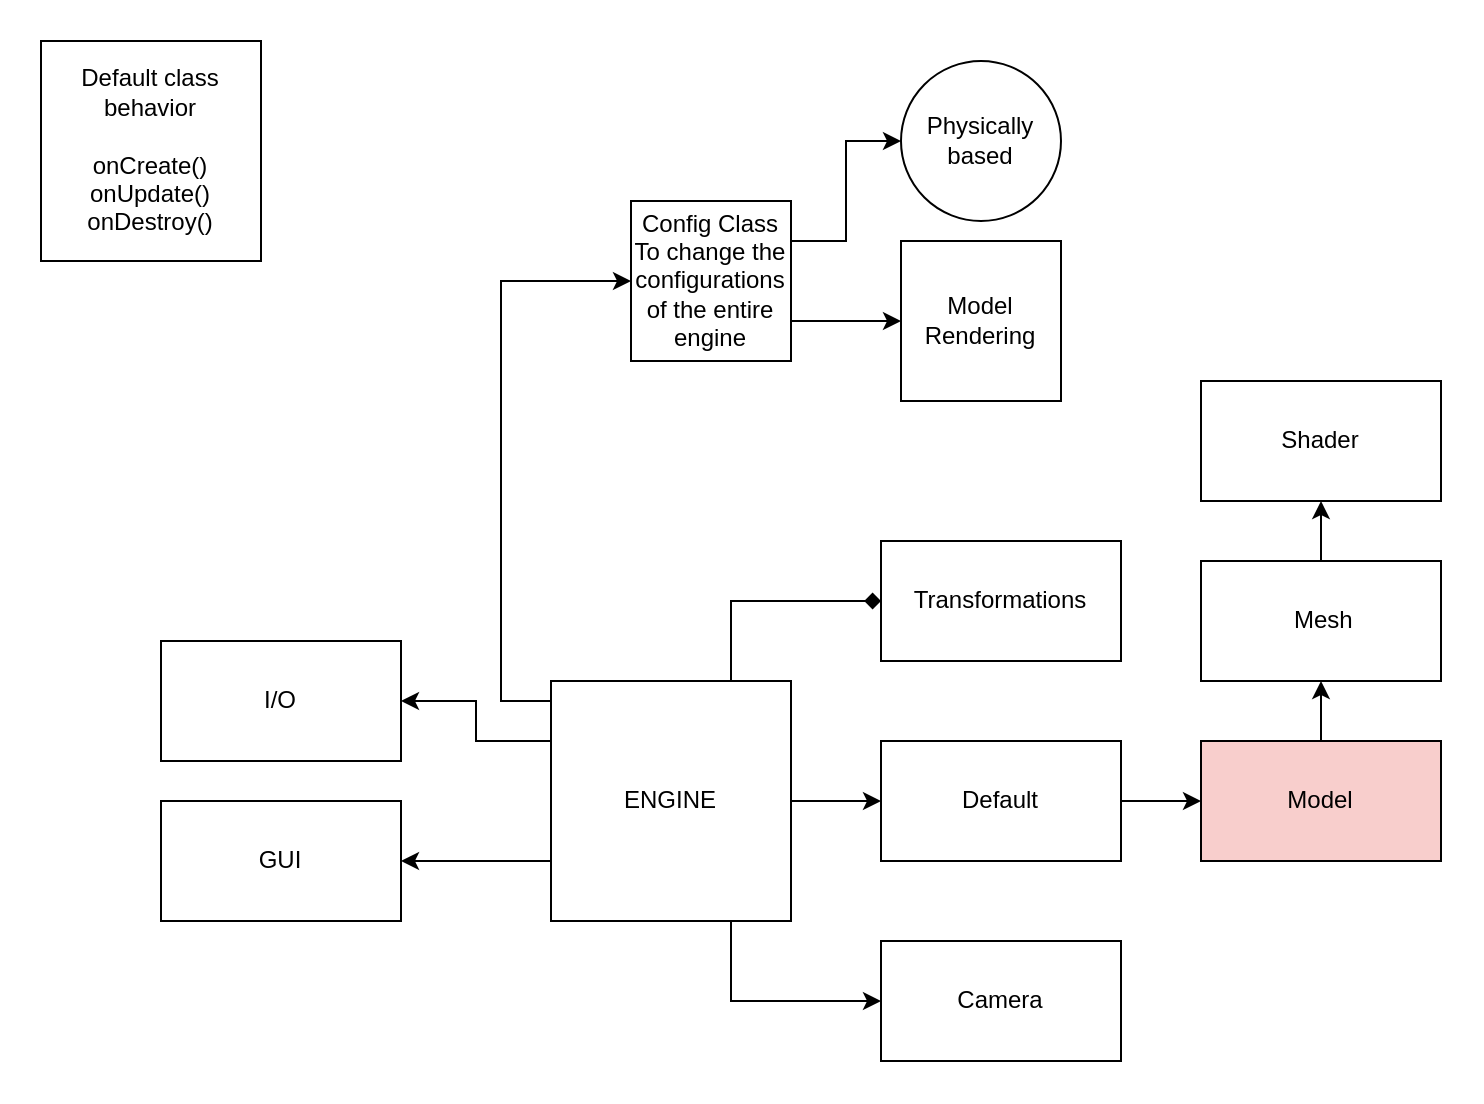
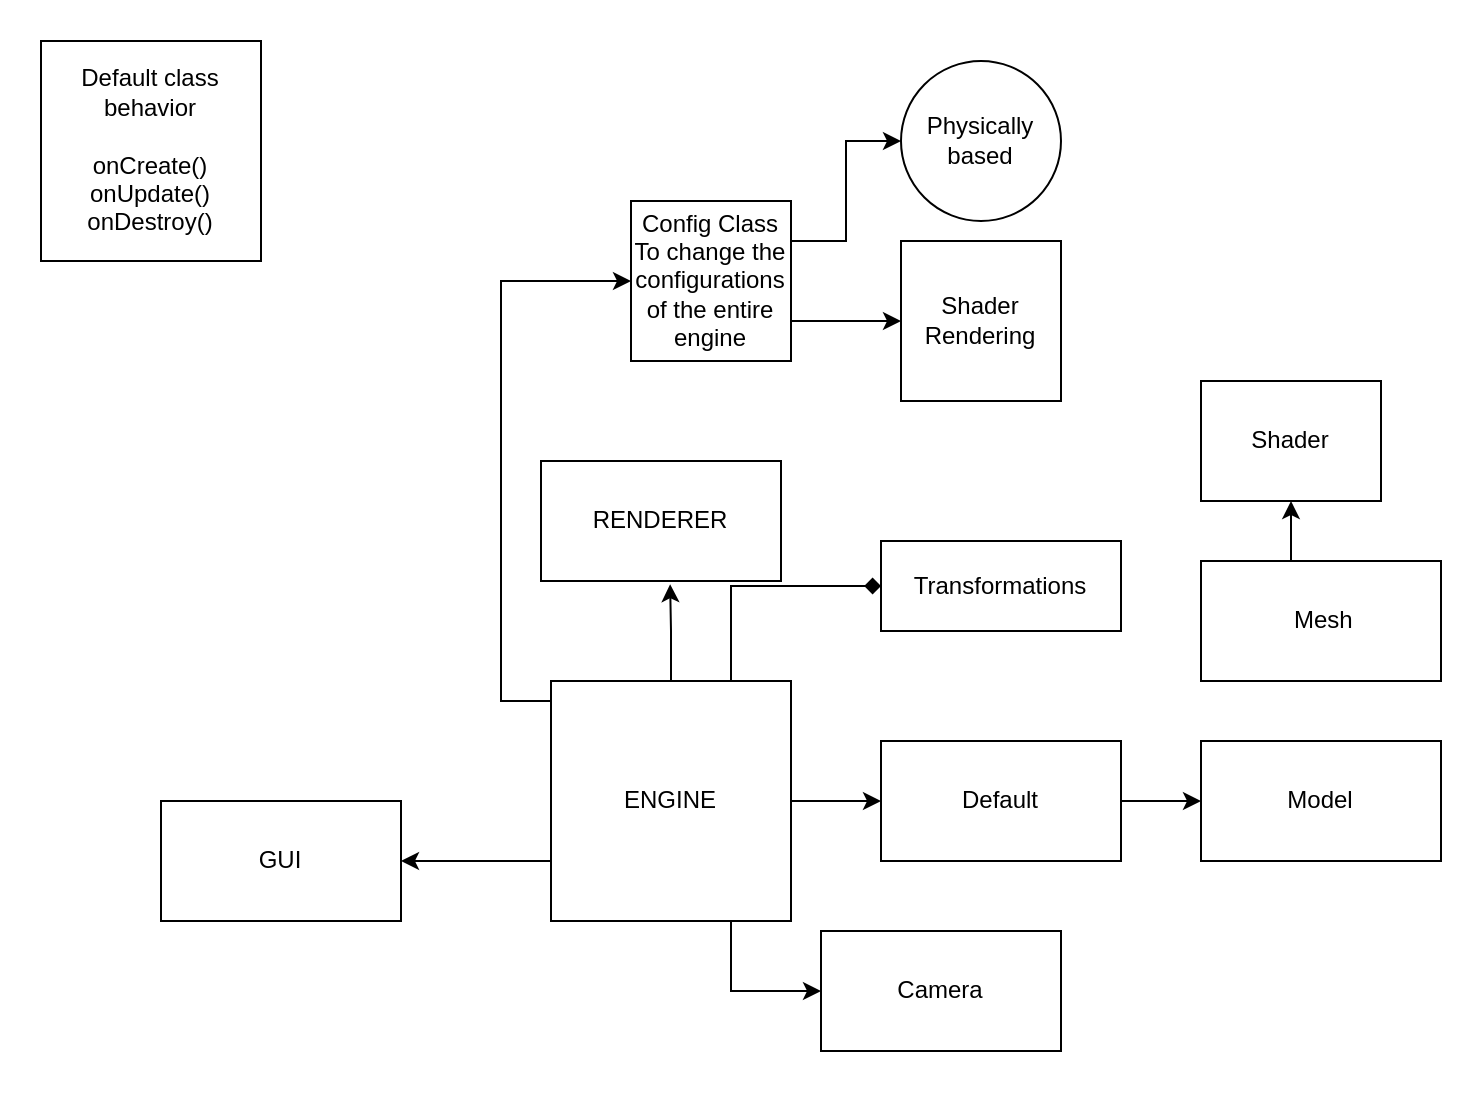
node "Model Rendering": label "Model Rendering" -> "Shader Rendering"
node "Shader": size 240x120 -> 180x120
node "RENDERER": added
node "Transformations": size 240x120 -> 240x90
edge "ENGINE" -> "RENDERER": added
node "I/O": removed
edge "Model" -> "Mesh": removed
edge "ENGINE" -> "I/O": removed
node "Model": fillcolor #f8cecc -> #ffffff
node "Camera": moved (1001, 1001) -> (941, 991)
